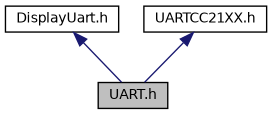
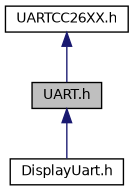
node "UARTCC21XX.h": label "UARTCC21XX.h" -> "UARTCC26XX.h"
edge "UART.h" -> "DisplayUart.h": reversed
